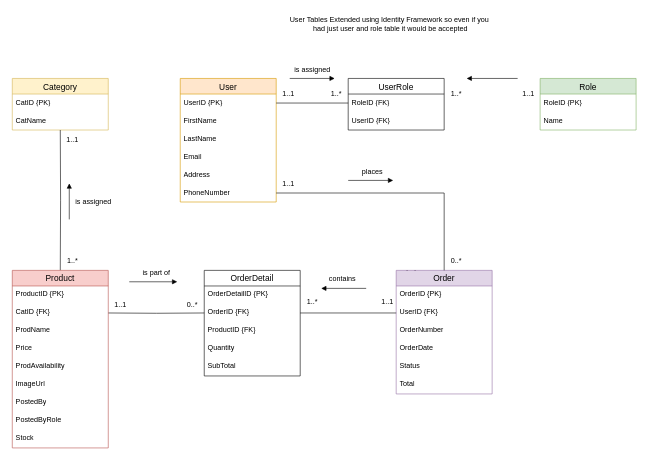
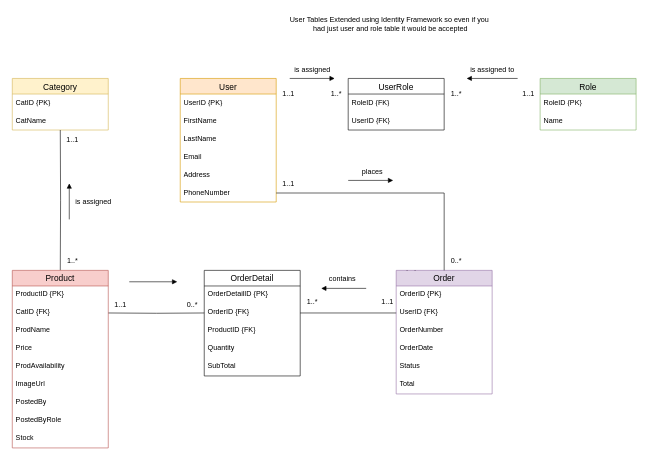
node "is assigned to": added
edge "UserID {PK}" -- "RoleID {FK}": removed
node "is part of": removed
